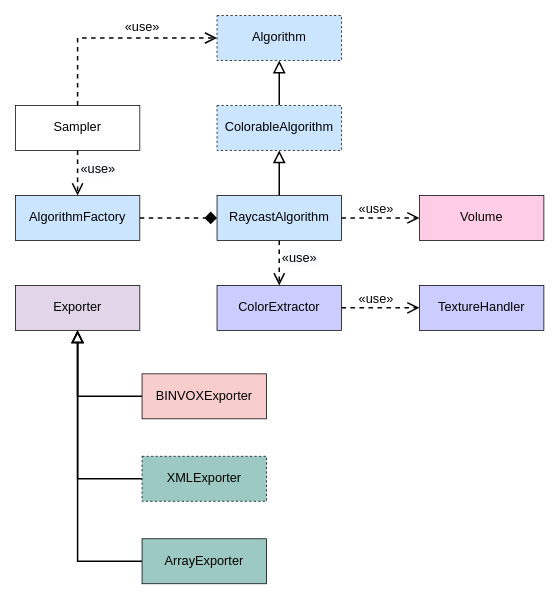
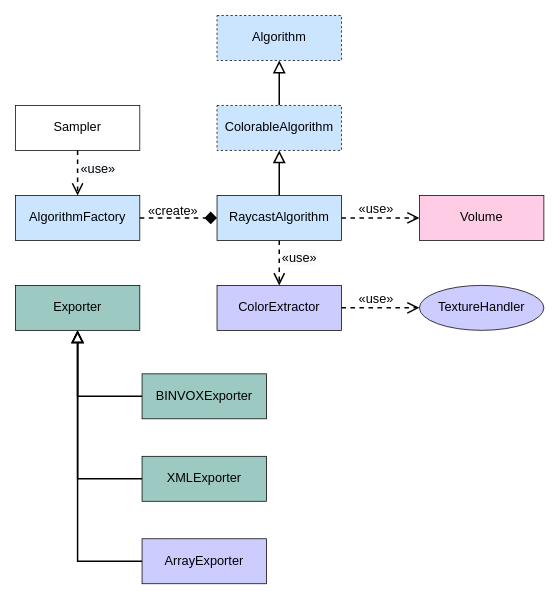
edge "Sampler" -> "Algorithm": removed, label "«use»"
node "«create»": added
node "Exporter": fillcolor #e1d5e7 -> #9cc9c1
node "TextureHandler": shape rectangle -> ellipse
node "BINVOXExporter": fillcolor #f8cecc -> #9cc9c1
node "XMLExporter": style dashed -> solid
node "ArrayExporter": fillcolor #9cc9c1 -> #ccccff
